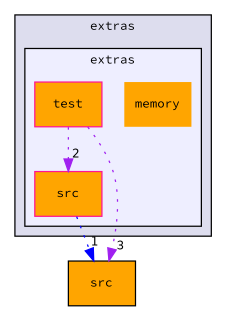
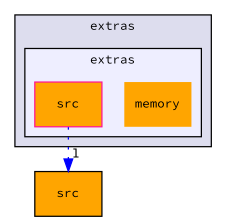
node "test": removed
